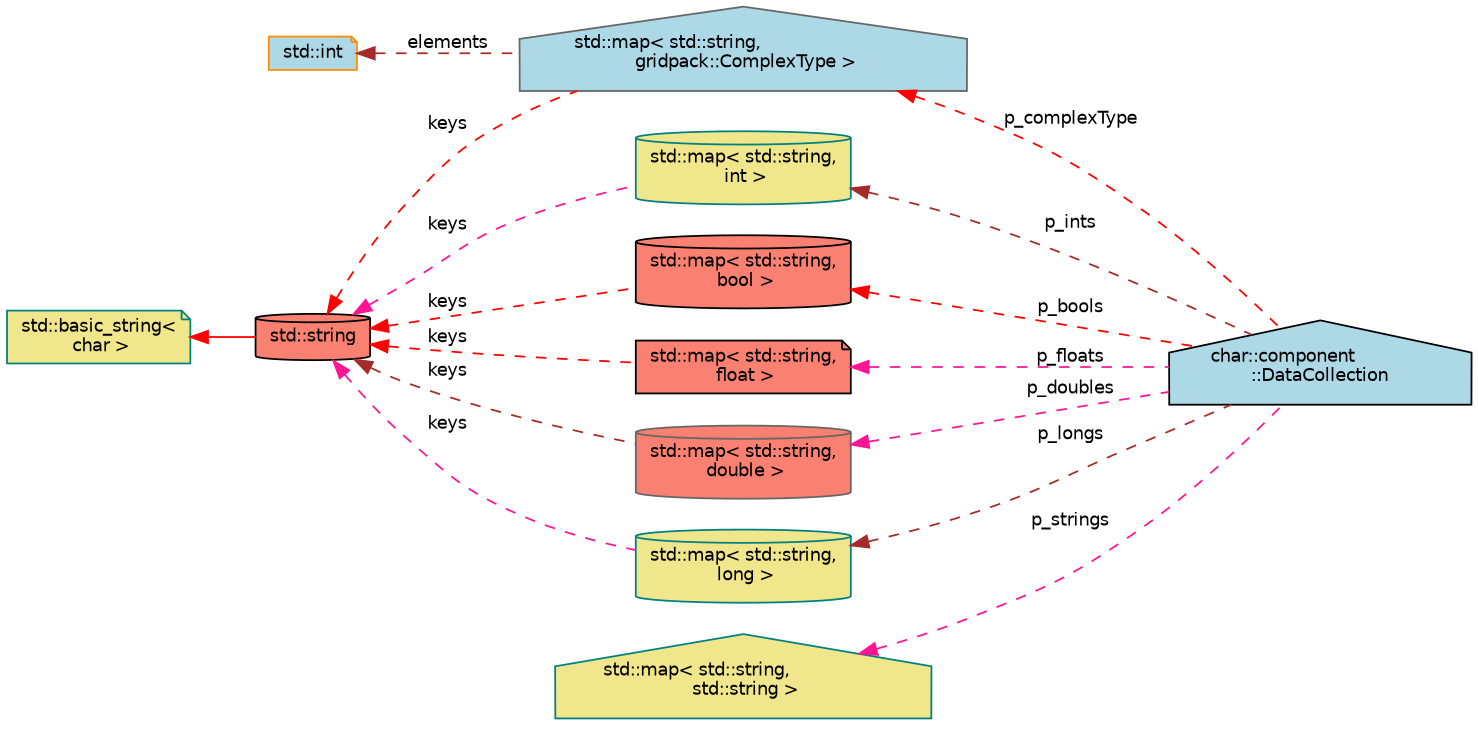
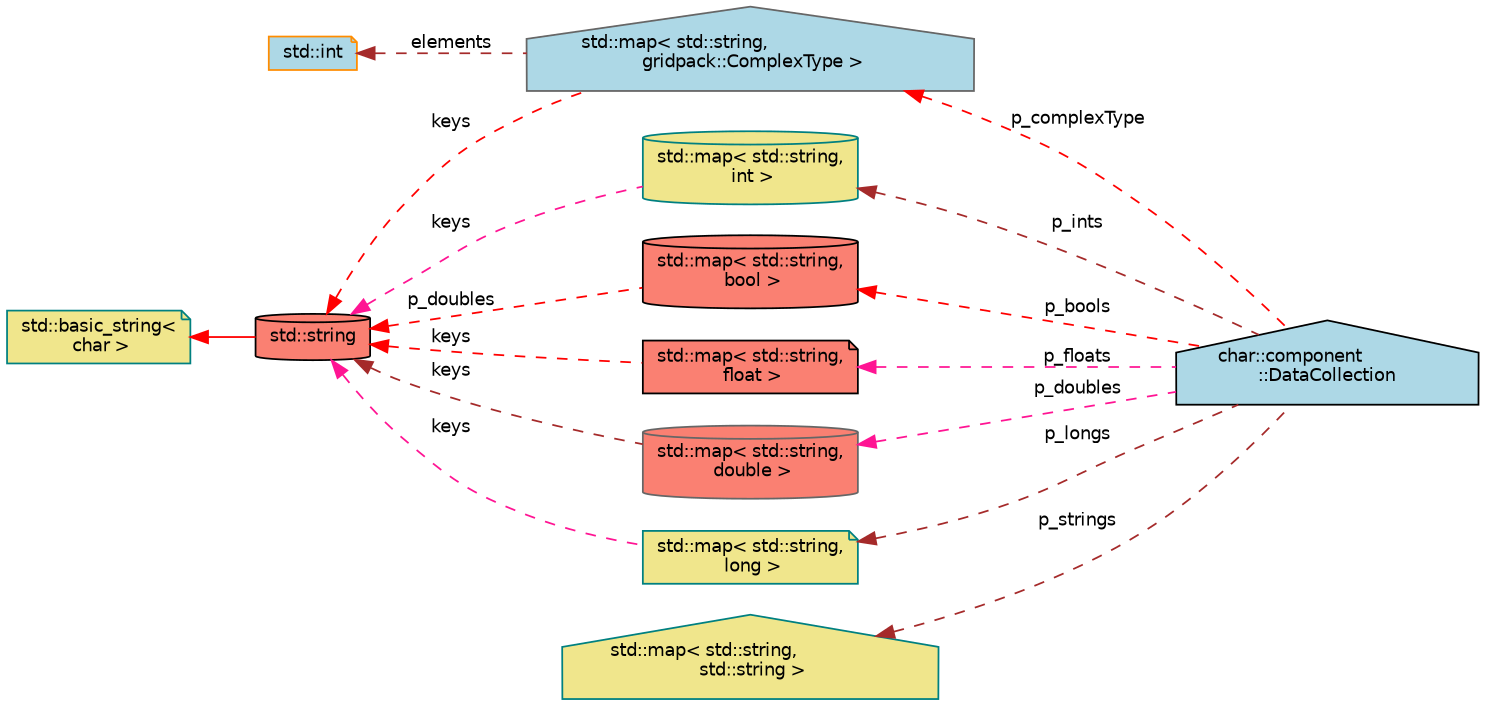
edge "std::map< std::string, bool >" -> "std::string": label " keys" -> " p_doubles"
edge "char::component ::DataCollection" -> "std::map< std::string, std::string >": color deeppink -> brown
node "std::map< std::string, long >": shape cylinder -> note
